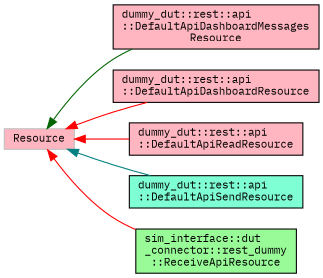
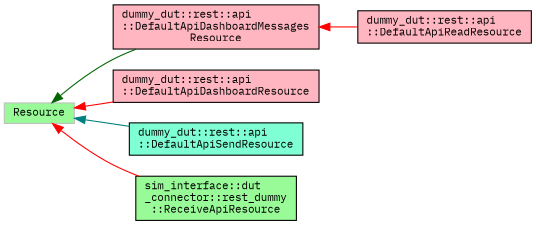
node "Resource": fillcolor lightpink -> palegreen
edge "dummy_dut::rest::api ::DefaultApiReadResource" -> "Resource": now "dummy_dut::rest::api ::DefaultApiReadResource" -> "dummy_dut::rest::api ::DefaultApiDashboardMessages Resource"
